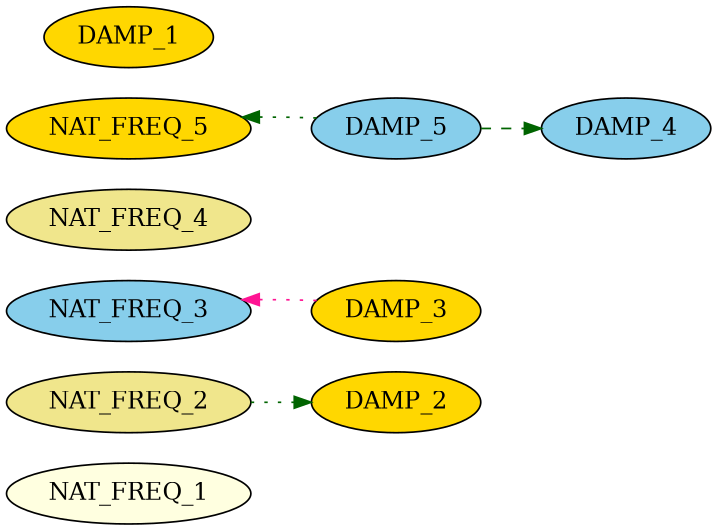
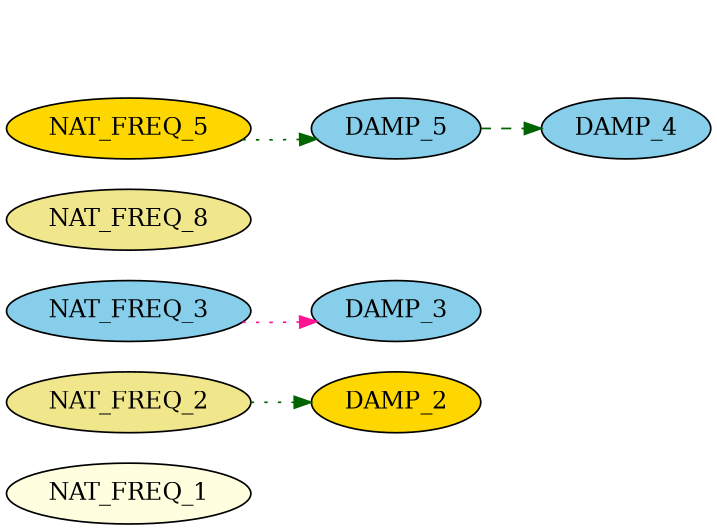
node "DAMP_1": removed
edge "DAMP_5" -> "NAT_FREQ_5": reversed
node "NAT_FREQ_4": label "NAT_FREQ_4" -> "NAT_FREQ_8"
edge "DAMP_3" -> "NAT_FREQ_3": reversed
node "DAMP_3": fillcolor gold -> skyblue
